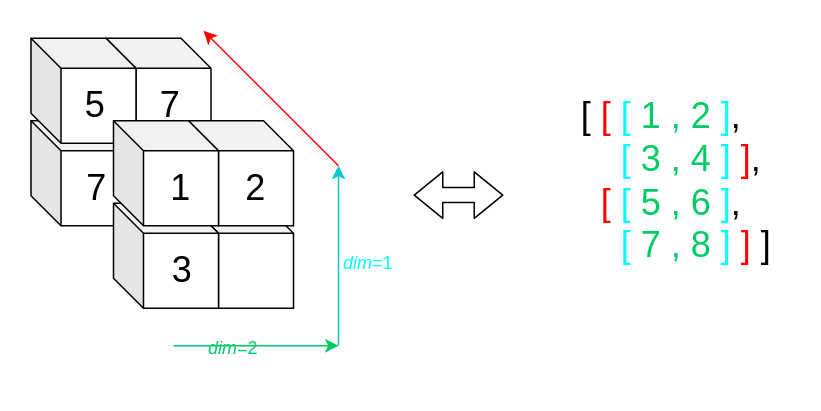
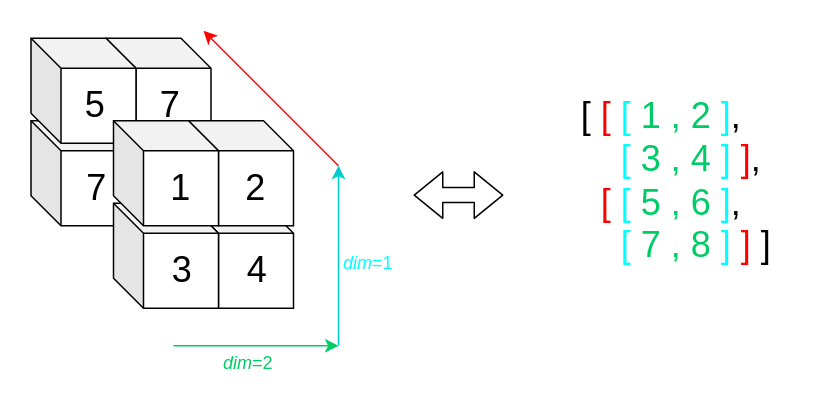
node "4": added
node "dim=2": moved (233, 349) -> (248, 364)
